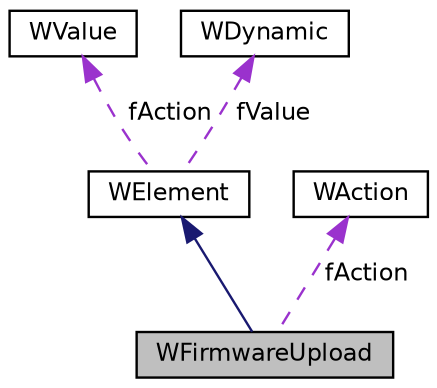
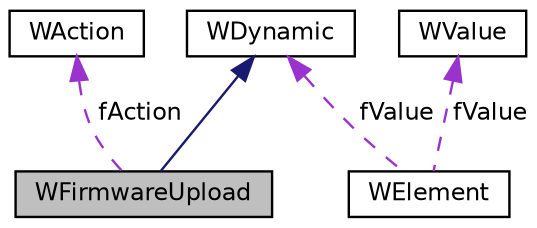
edge "WElement" -> "WValue": label " fAction" -> " fValue"
edge "WFirmwareUpload" -> "WElement": now "WFirmwareUpload" -> "WDynamic"
